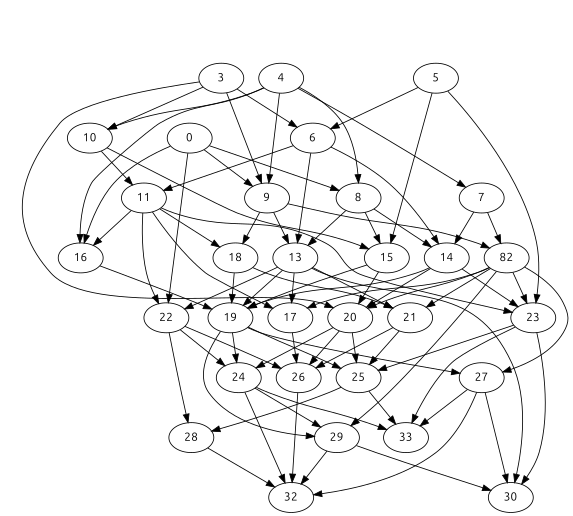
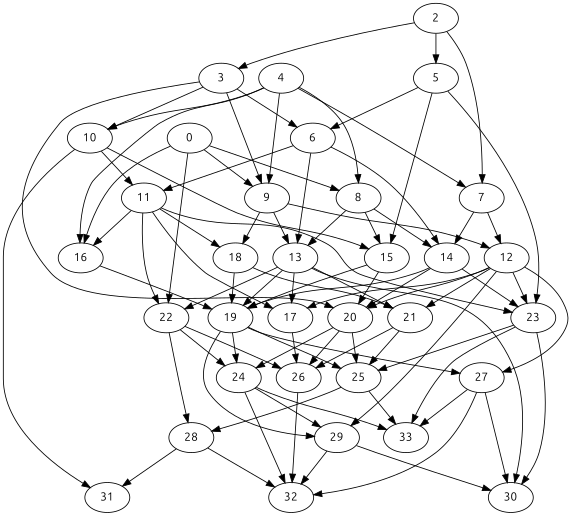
node "2": added
node "82": label "82" -> "12"
node "31": added
